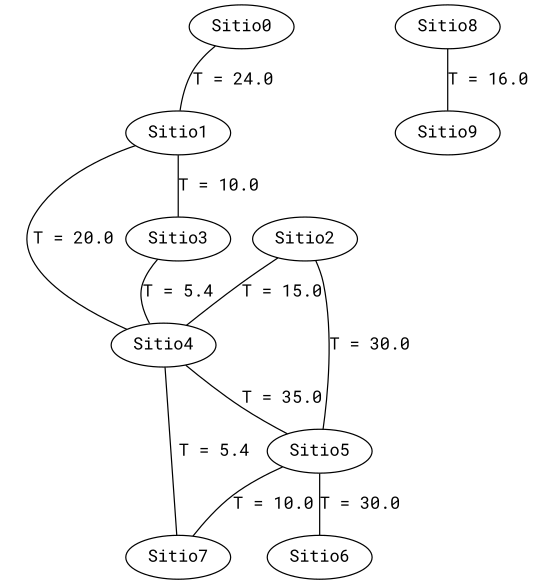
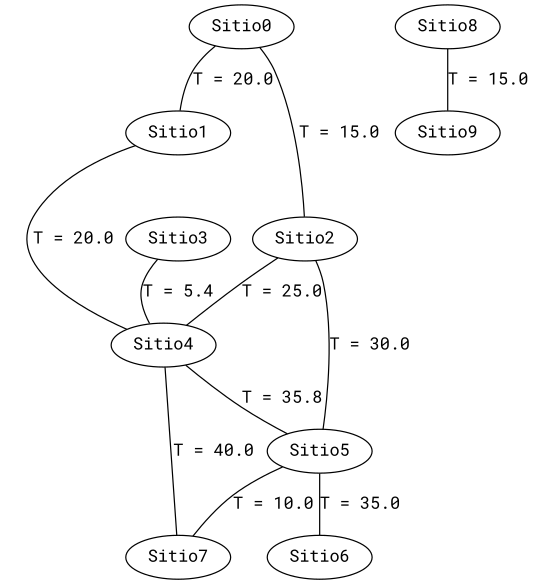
edge "Sitio0" -- "Sitio1": label "T = 24.0" -> "T = 20.0"
edge "Sitio8" -- "Sitio9": label "T = 16.0" -> "T = 15.0"
edge "Sitio0" -- "Sitio2": added, label "T = 15.0"
edge "Sitio1" -- "Sitio3": removed, label "T = 10.0"
edge "Sitio2" -- "Sitio4": label "T = 15.0" -> "T = 25.0"
edge "Sitio4" -- "Sitio5": label "T = 35.0" -> "T = 35.8"
edge "Sitio4" -- "Sitio7": label "T = 5.4" -> "T = 40.0"
edge "Sitio5" -- "Sitio6": label "T = 30.0" -> "T = 35.0"
